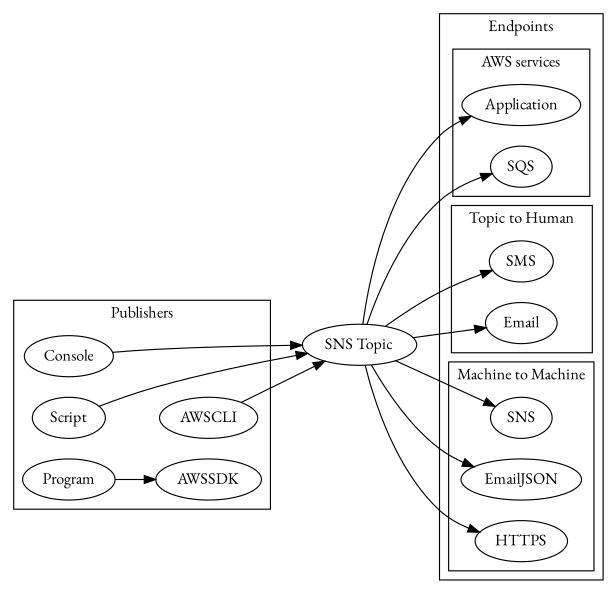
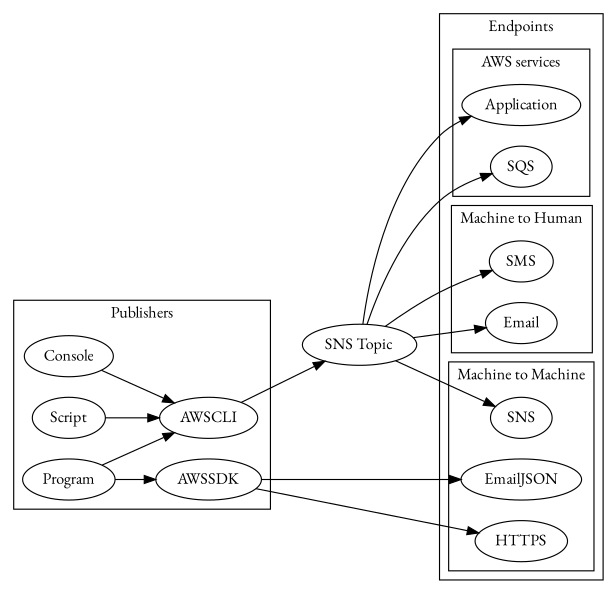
cluster "Topic to Human": label "Topic to Human" -> "Machine to Human"
edge "Console" -> "SNS Topic": now "Console" -> "AWSCLI"
edge "Script" -> "SNS Topic": now "Script" -> "AWSCLI"
edge "SNS Topic" -> "EmailJSON": now "AWSSDK" -> "EmailJSON"
edge "Program" -> "AWSCLI": added
edge "SNS Topic" -> "HTTPS": now "AWSSDK" -> "HTTPS"
